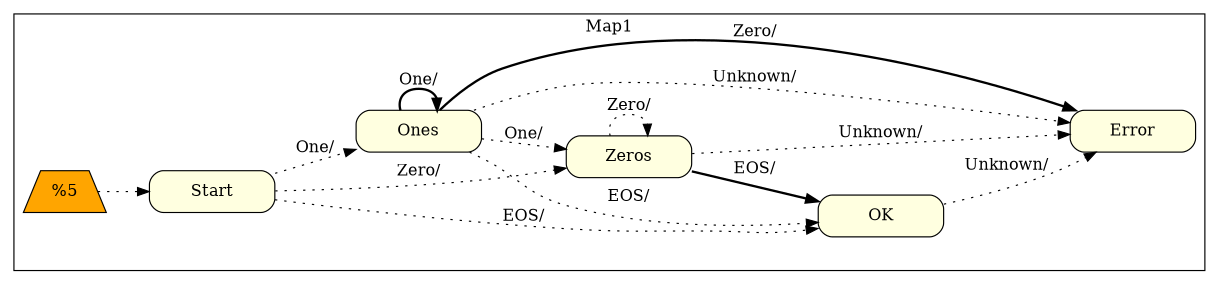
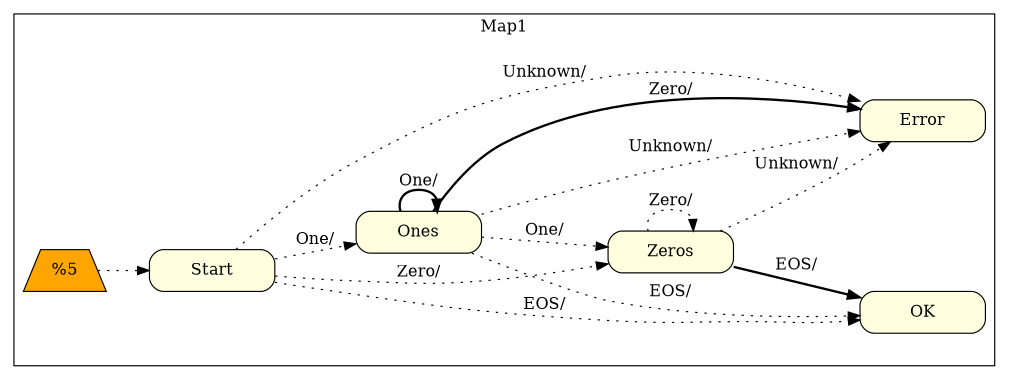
edge "OK" -> "Error": now "Start" -> "Error"
